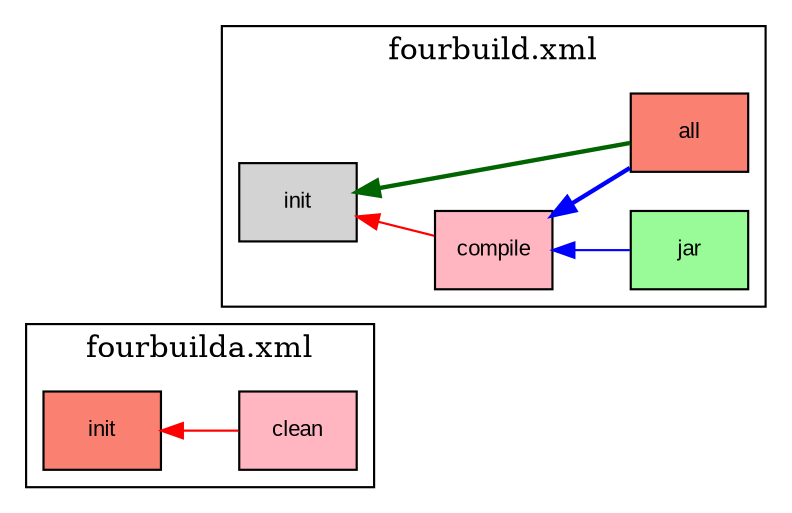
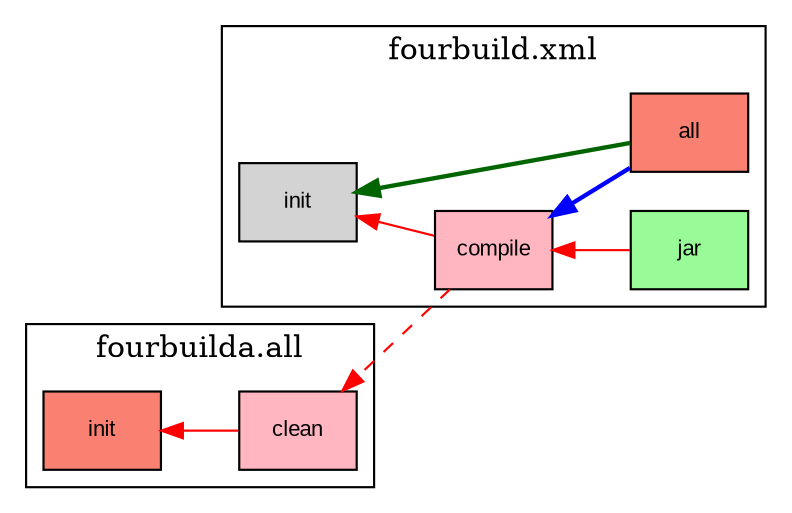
edge "jar" -> "compile": color blue -> red
edge "compile" -> "clean": added
cluster "fourbuilda.xml": label "fourbuilda.xml" -> "fourbuilda.all"
